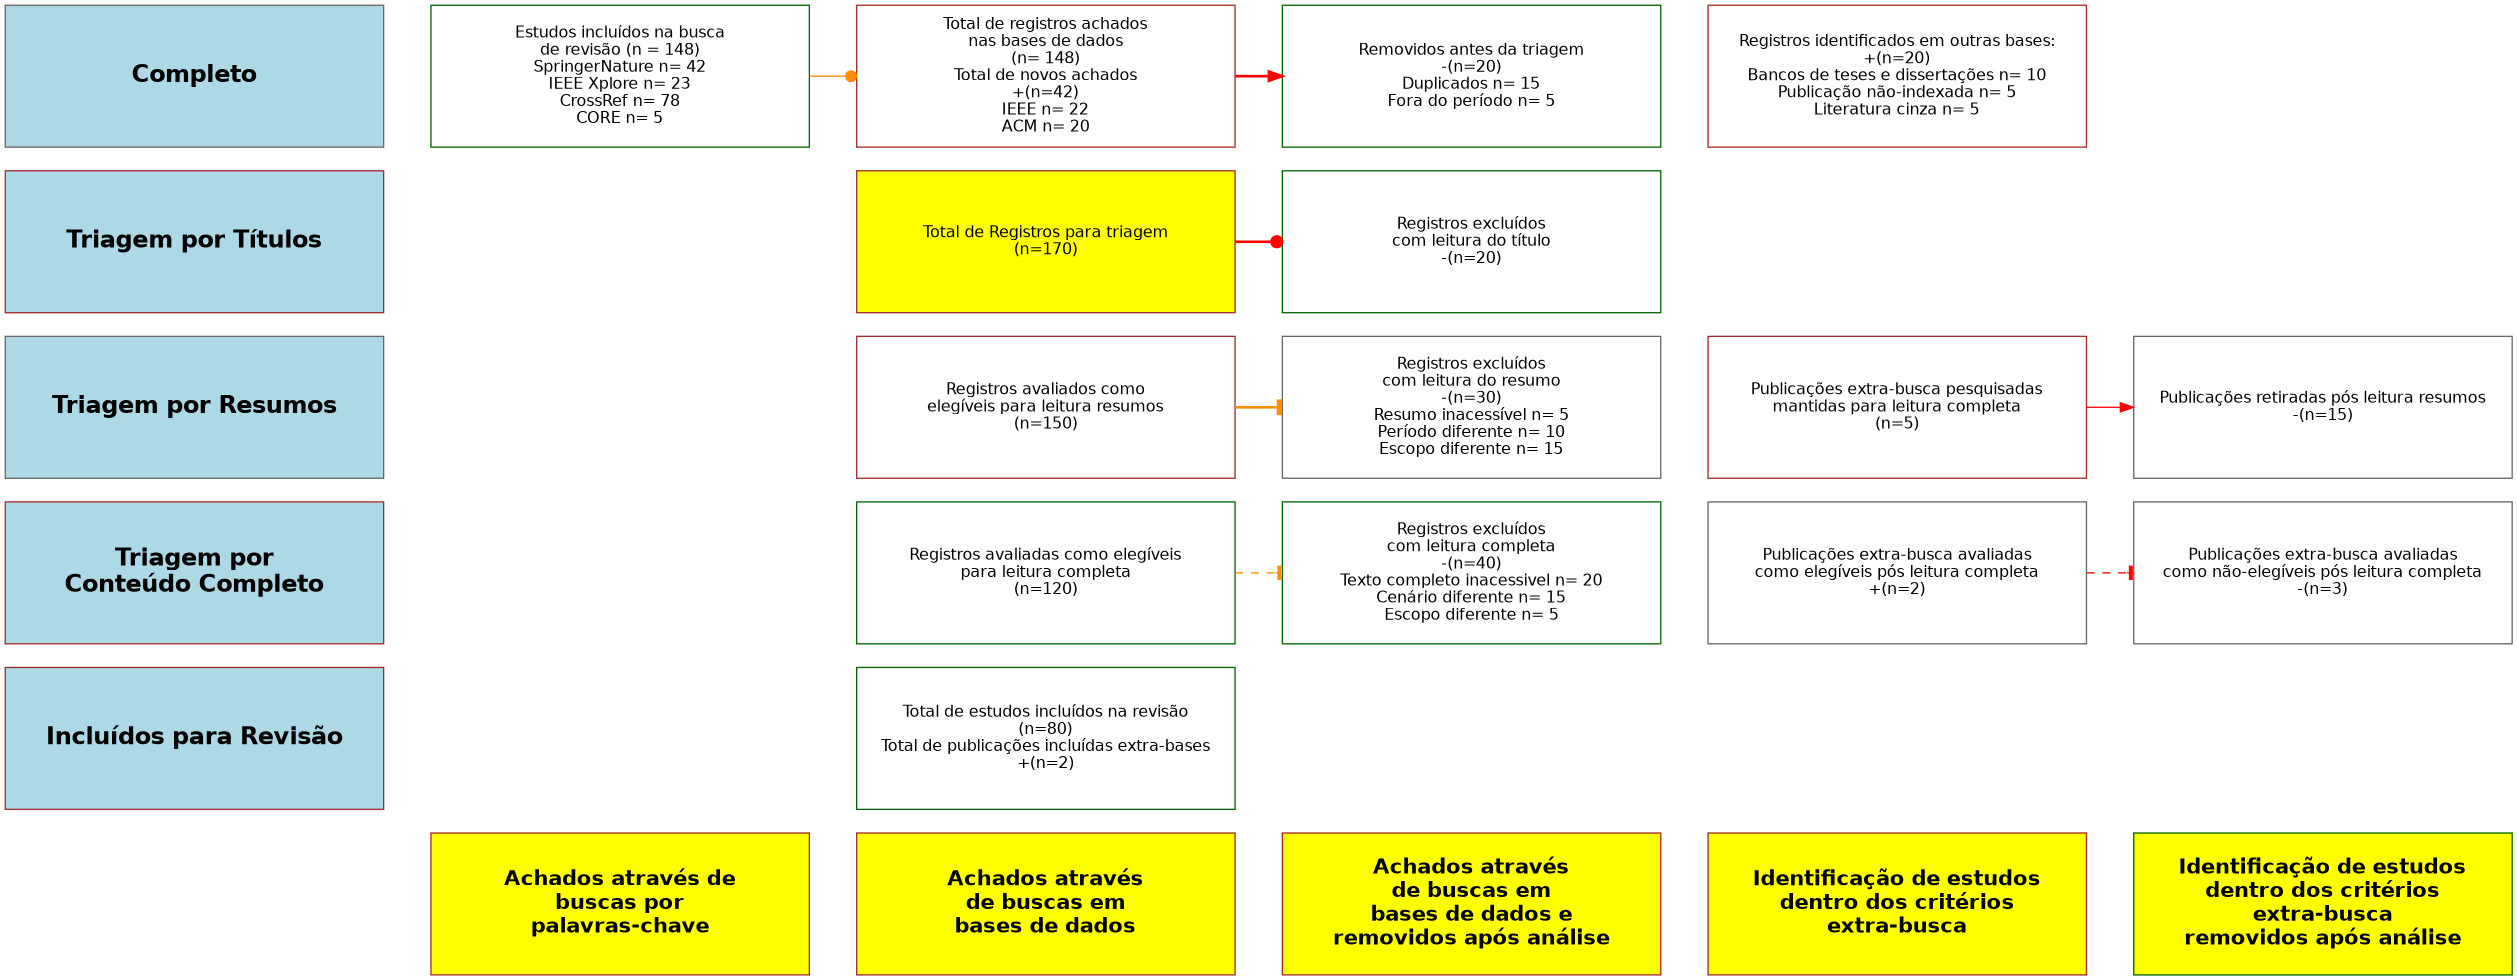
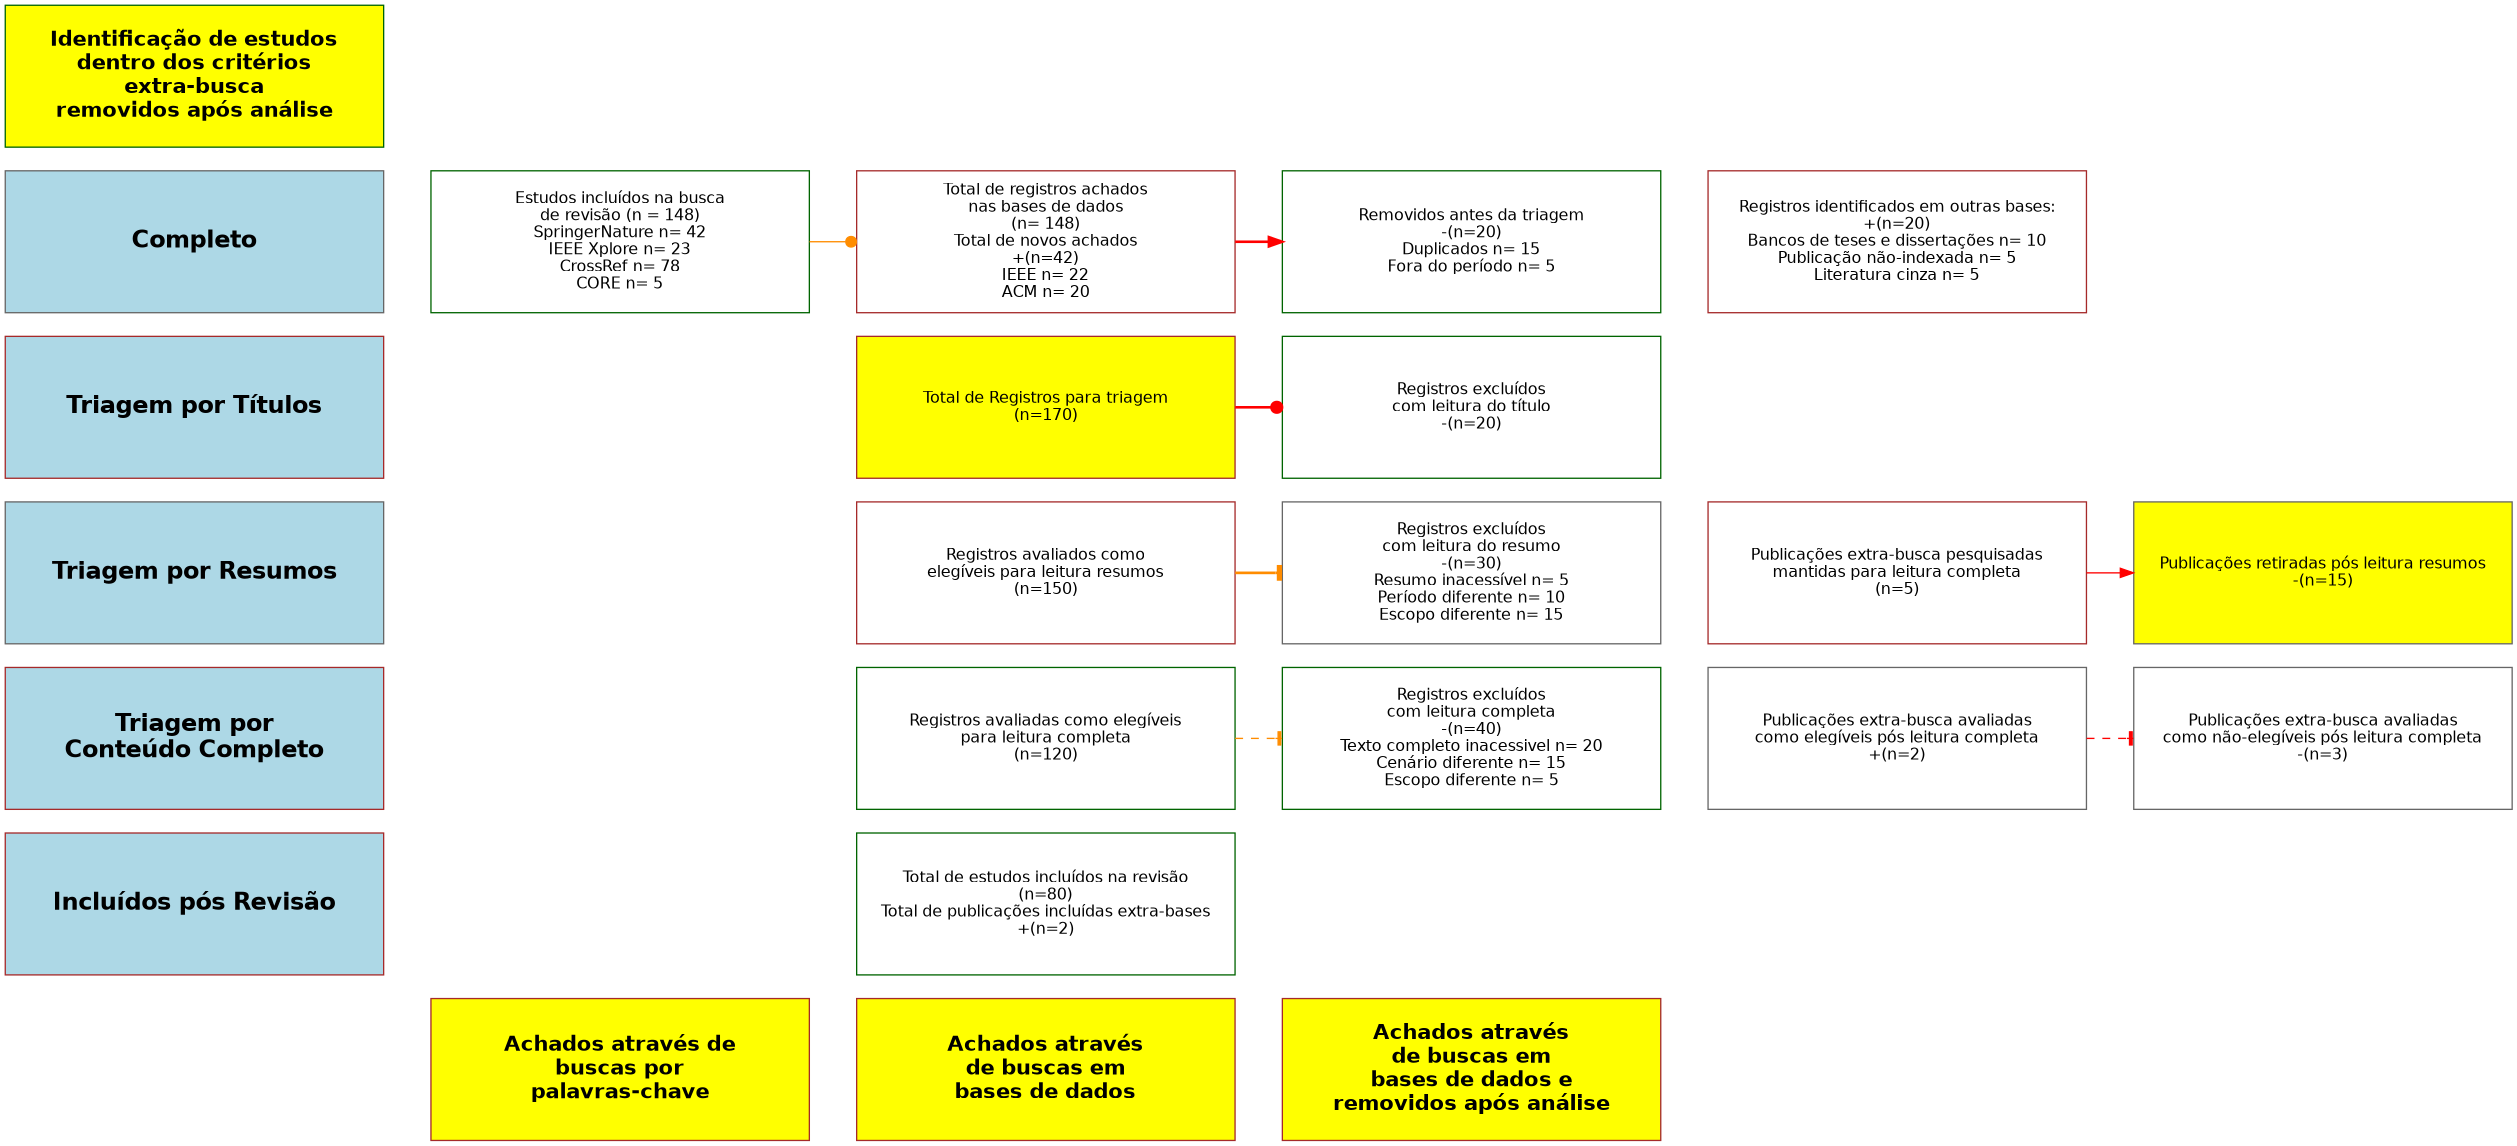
node "Publicações retiradas pós leitura resumos -(n=15)": fillcolor white -> yellow
node "Incluídos para Revisão": label "Incluídos para Revisão" -> "Incluídos pós Revisão"
node "Identificação de estudos dentro dos critérios extra-busca": removed
